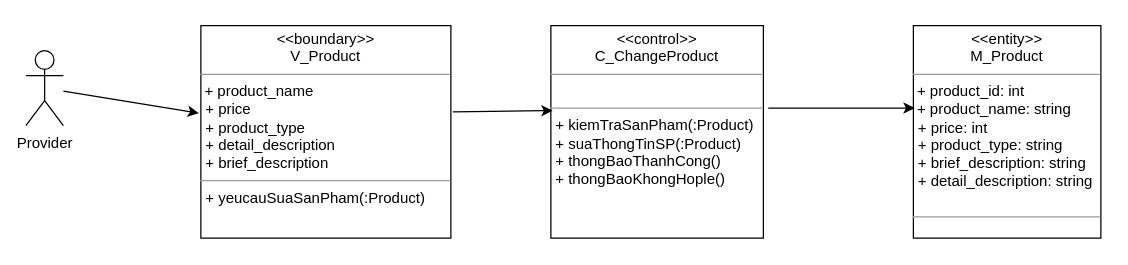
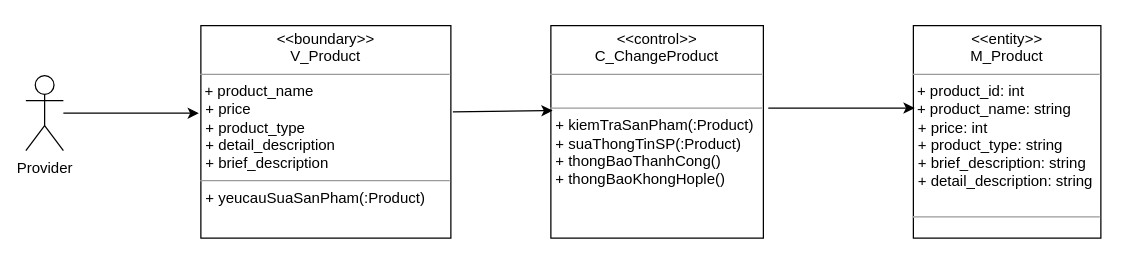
node "Provider": moved (44, 88) -> (44, 113)
